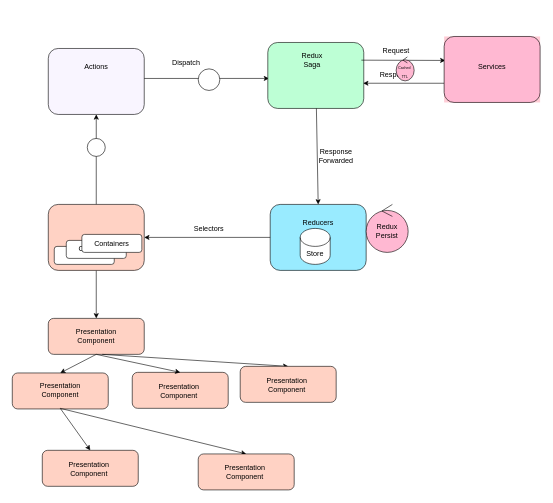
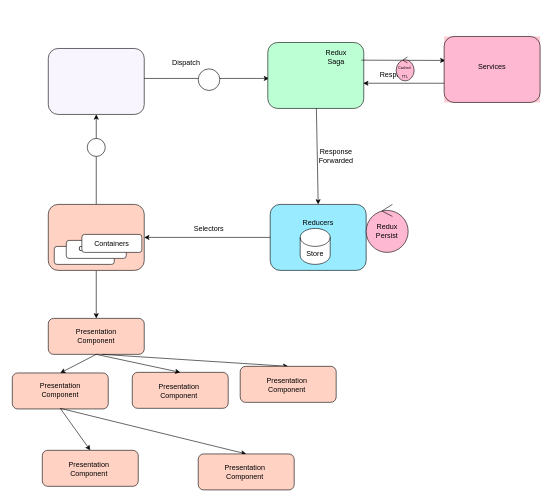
node "Request": removed
node "Redux Saga": moved (312, 60) -> (336, 57)
node "Actions": removed
